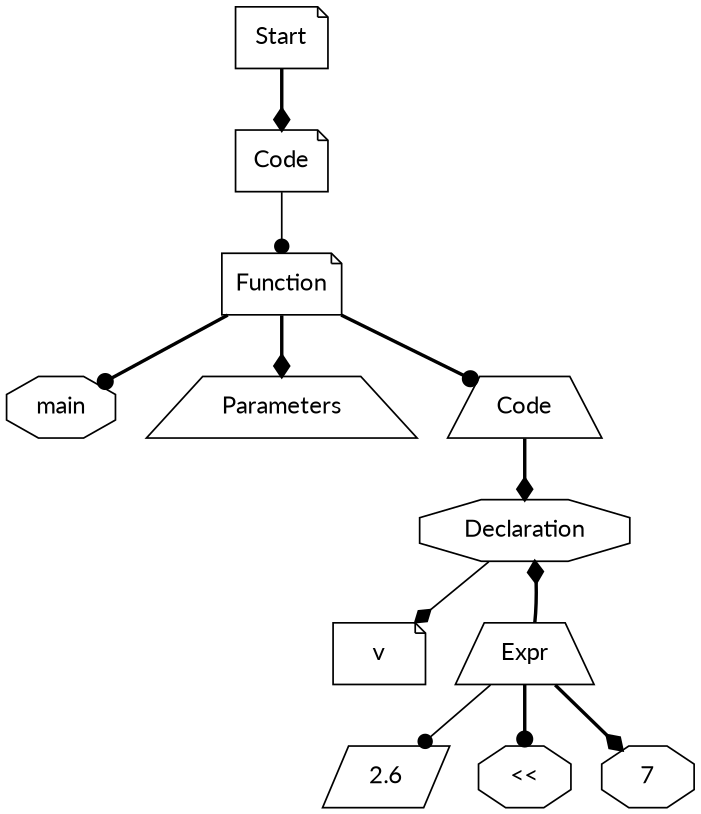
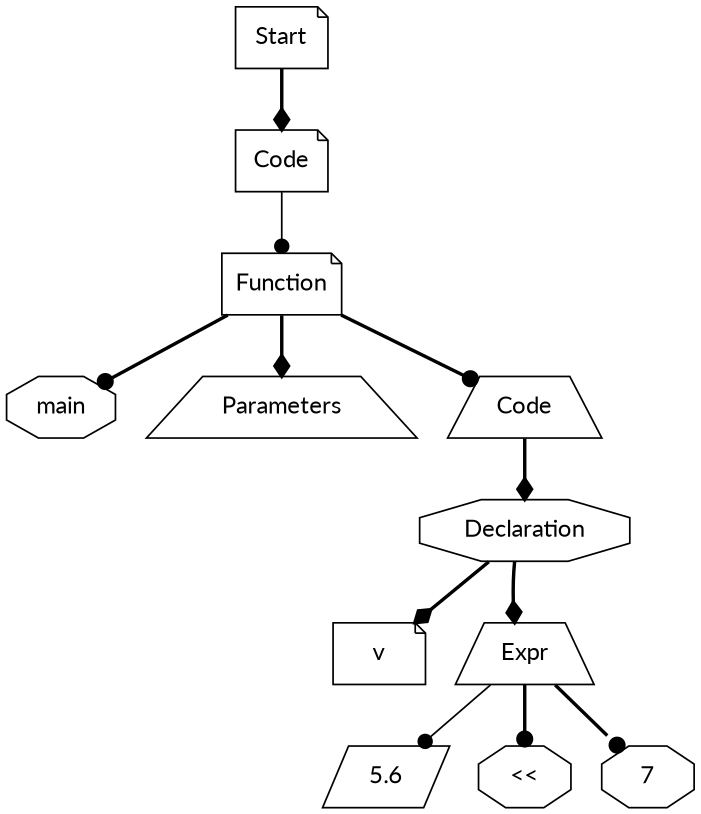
edge "Declaration" -> "v": style solid -> bold
edge "Expr" -> "Declaration": reversed
edge "Expr" -> "7": arrowhead diamond -> dot
node "2.6": label "2.6" -> "5.6"
